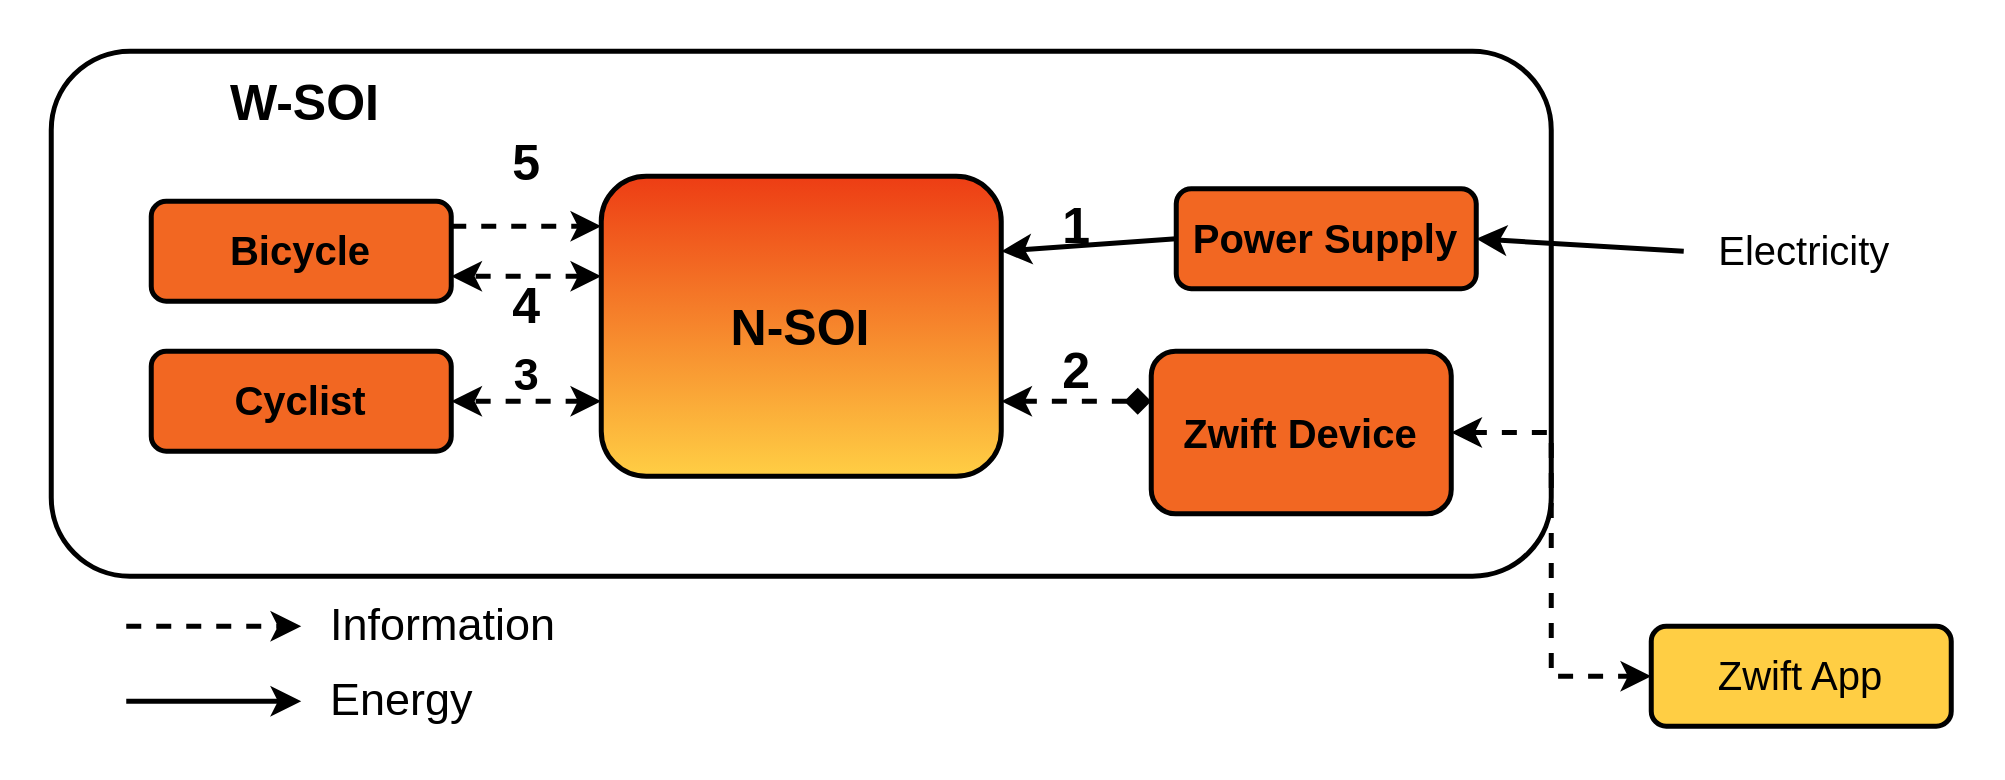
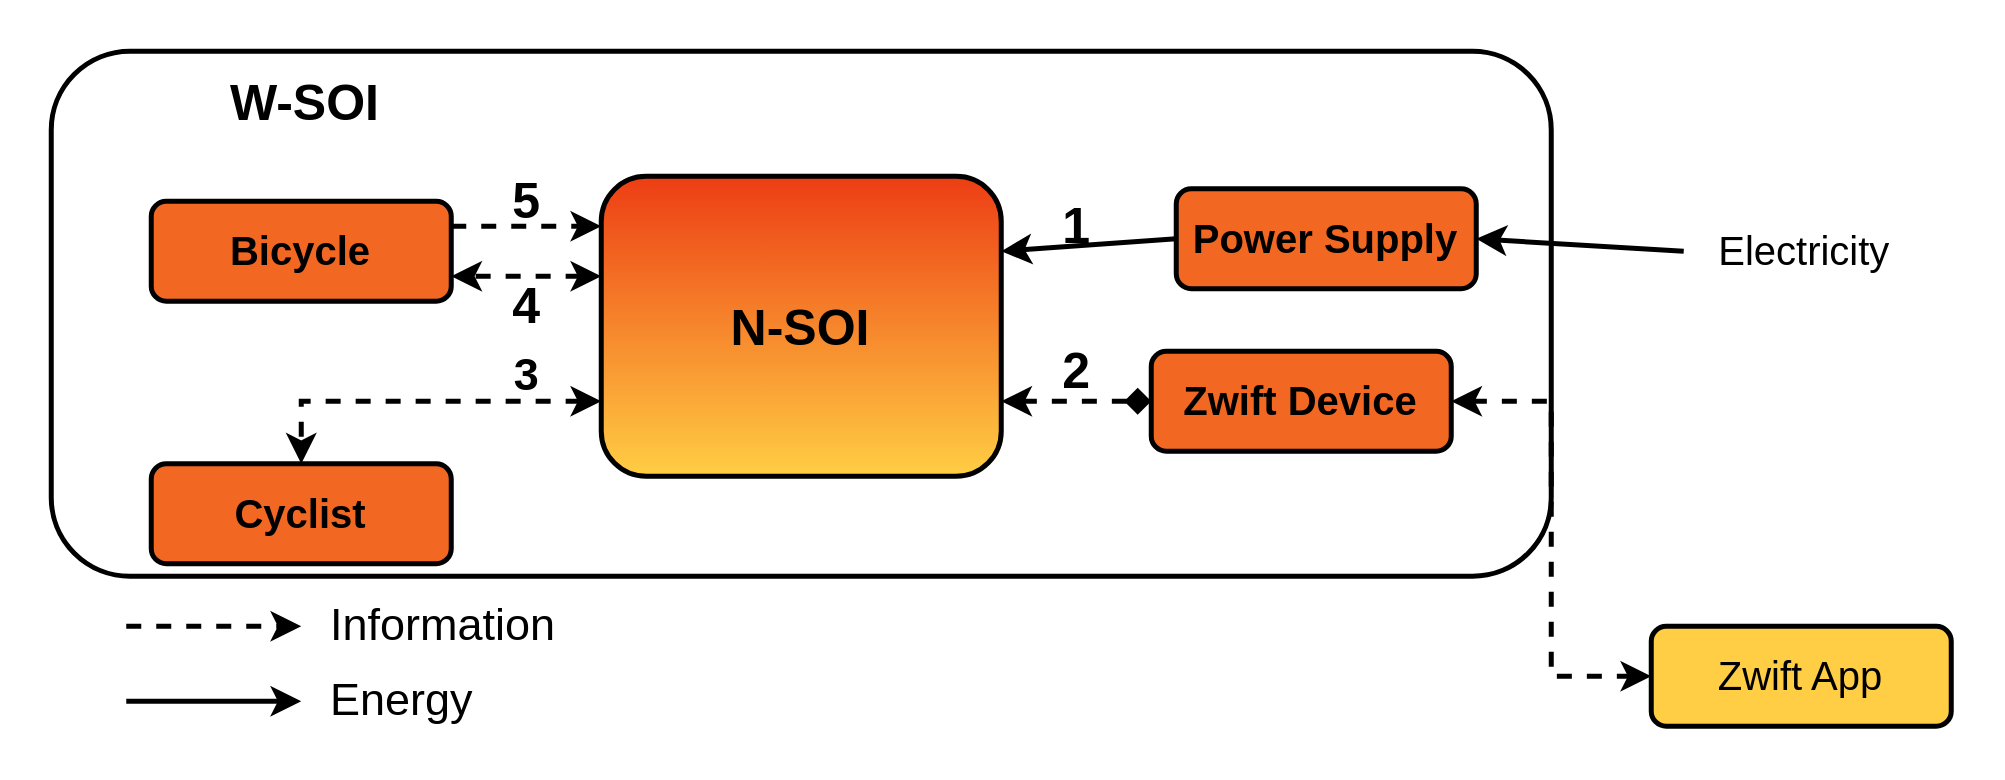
node "5": moved (526, 161) -> (526, 199)
node "Cyclist": moved (301, 401) -> (301, 514)
node "Zwift Device": size 300x163 -> 300x100
